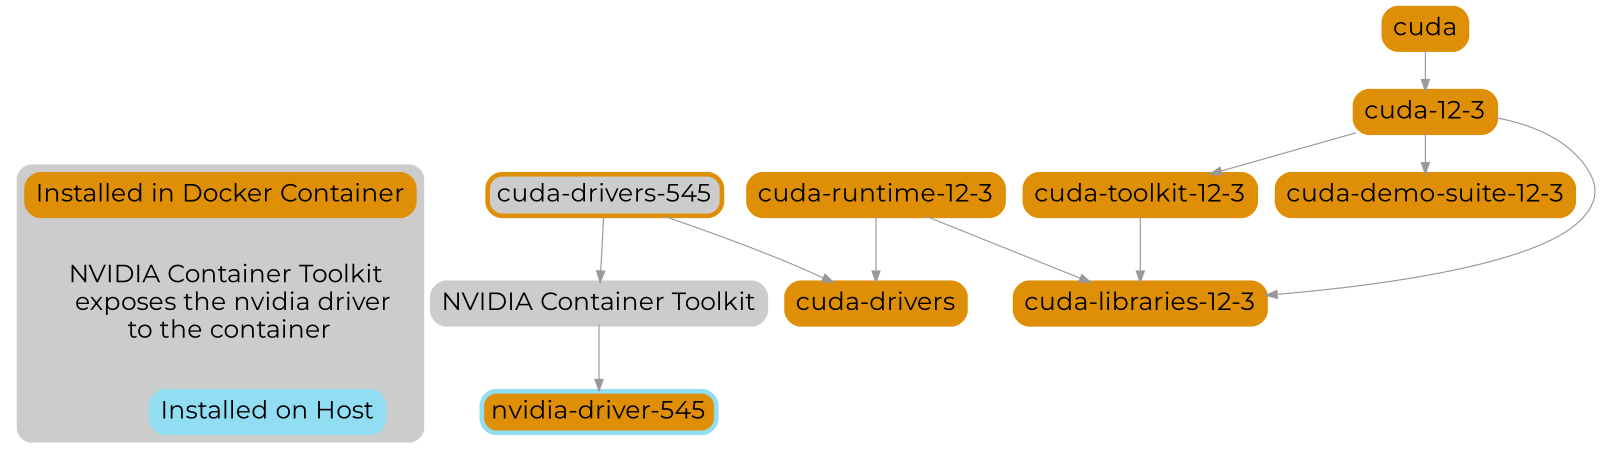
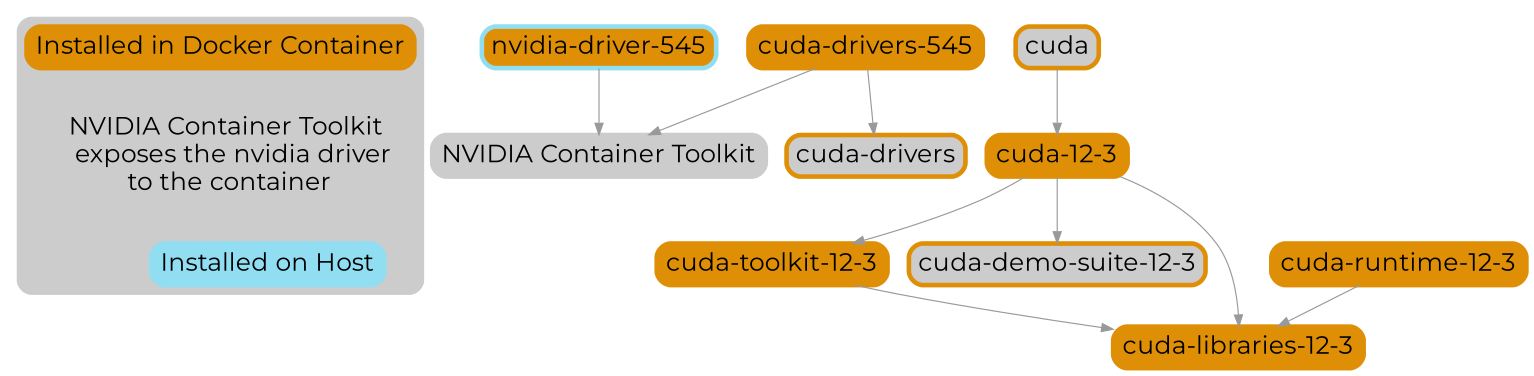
node "cuda": fillcolor #de8f05 -> #cccccc
node "cuda-drivers-545": fillcolor #cccccc -> #de8f05
node "cuda-demo-suite-12-3": fillcolor #de8f05 -> #cccccc
edge "cuda-runtime-12-3" -> "cuda-drivers": removed
node "cuda-drivers": fillcolor #de8f05 -> #cccccc
edge "NVIDIA Container Toolkit" -> "nvidia-driver-545": reversed
